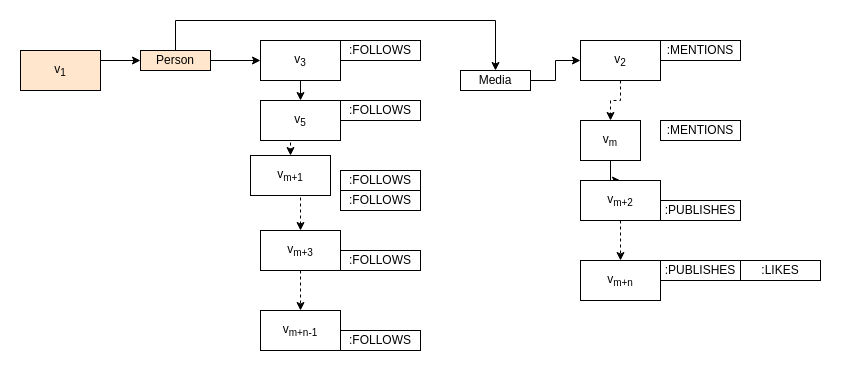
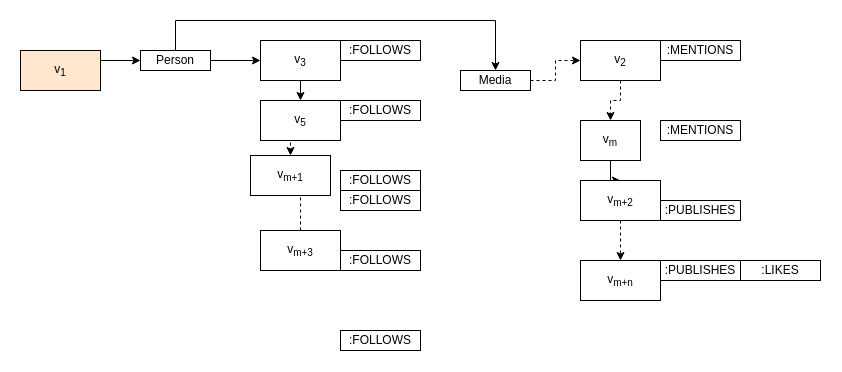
node "Person": fillcolor #ffe6cc -> #ffffff
edge "Media" -> "v2": style solid -> dashed
edge "vm+1" -> "vm+3": arrowhead classic -> none
edge "vm+3" -> "vm+n-1": removed
node "vm+n-1": removed
